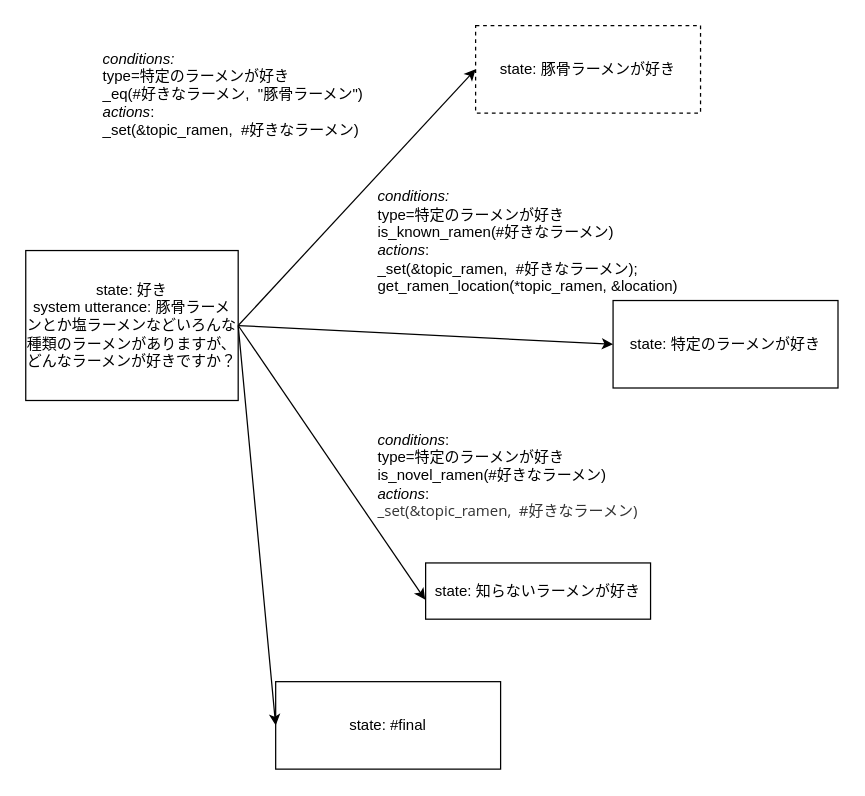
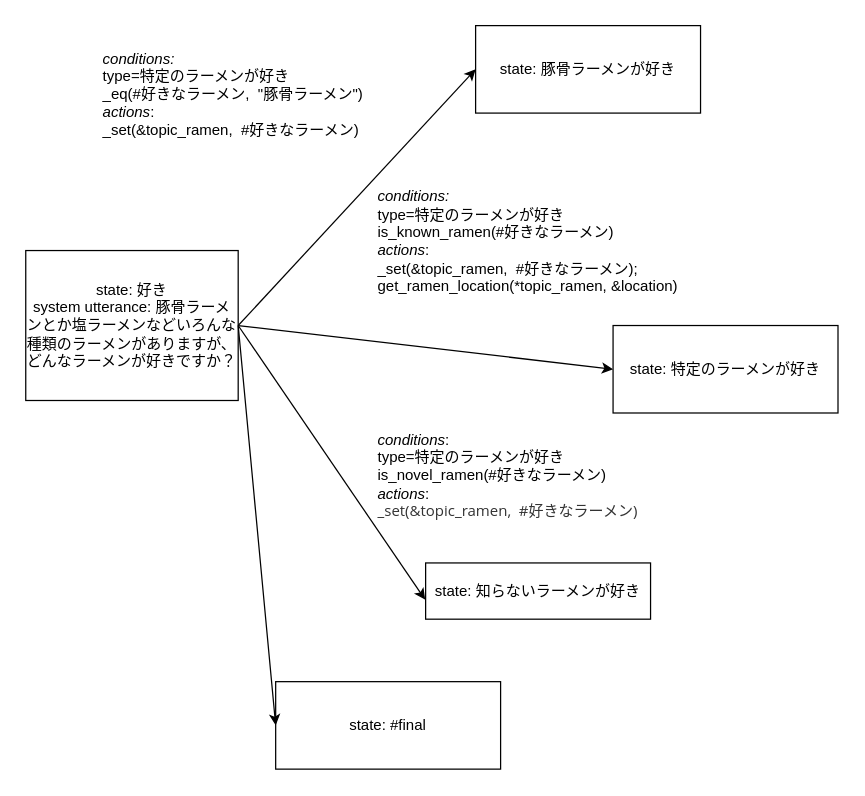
node "state: 豚骨ラーメンが好き": style dashed -> solid
node "state: 特定のラーメンが好き": moved (726, 344) -> (726, 369)
